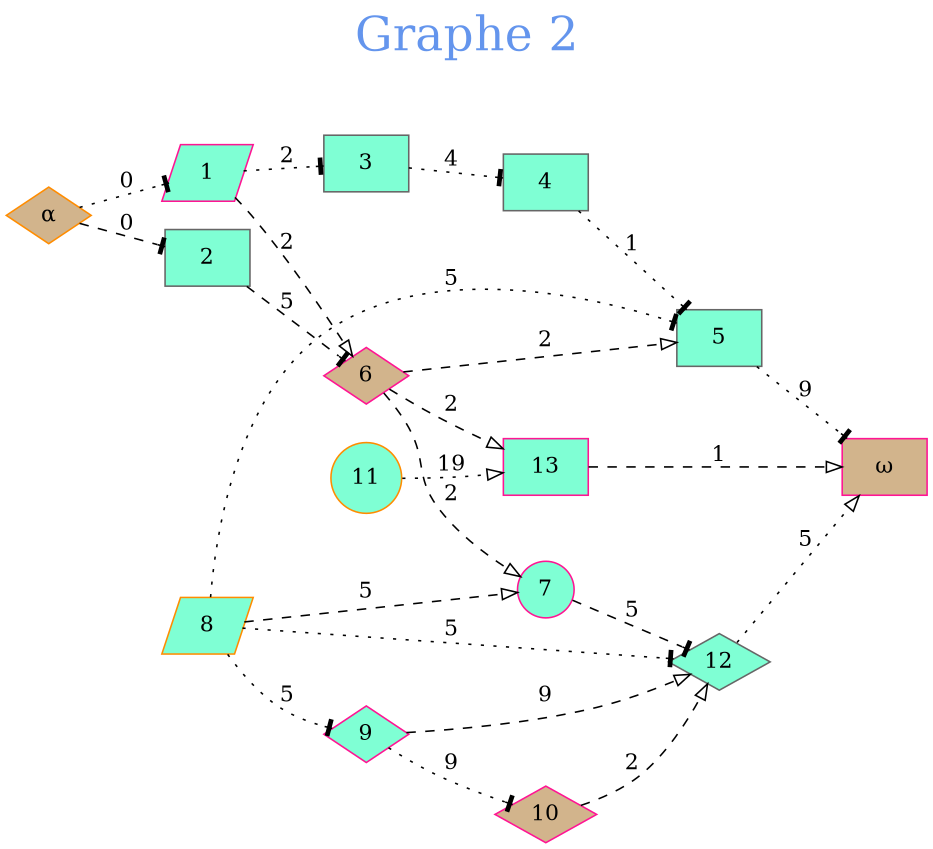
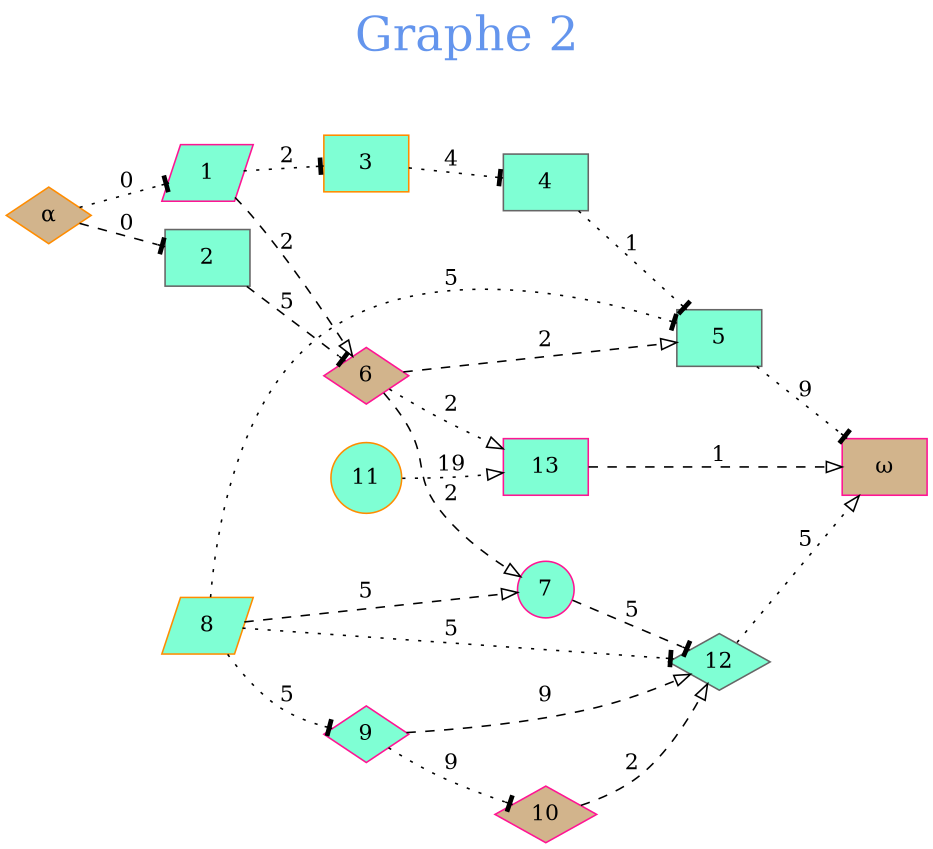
node "3": color gray40 -> darkorange
edge "6" -> "13": style dashed -> dotted
